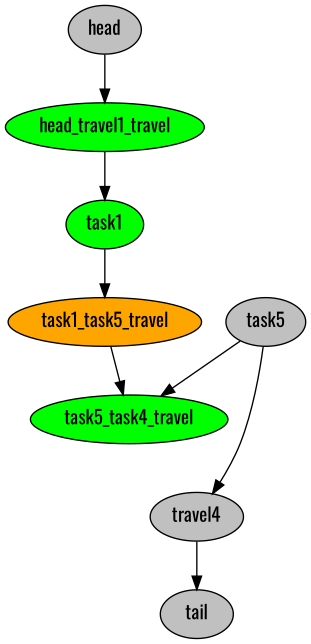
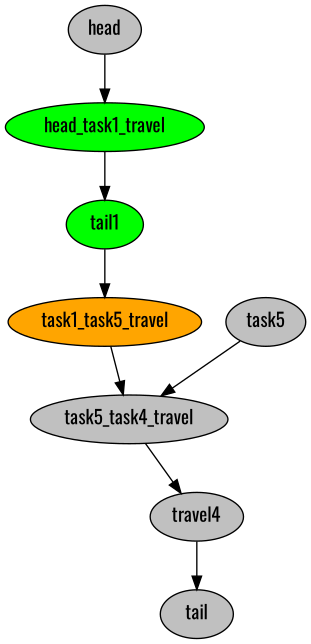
node "head_travel1_travel": label "head_travel1_travel" -> "head_task1_travel"
node "task1": label "task1" -> "tail1"
edge "task5" -> "travel4": now "task5_task4_travel" -> "travel4"
node "task5_task4_travel": fillcolor green -> gray
